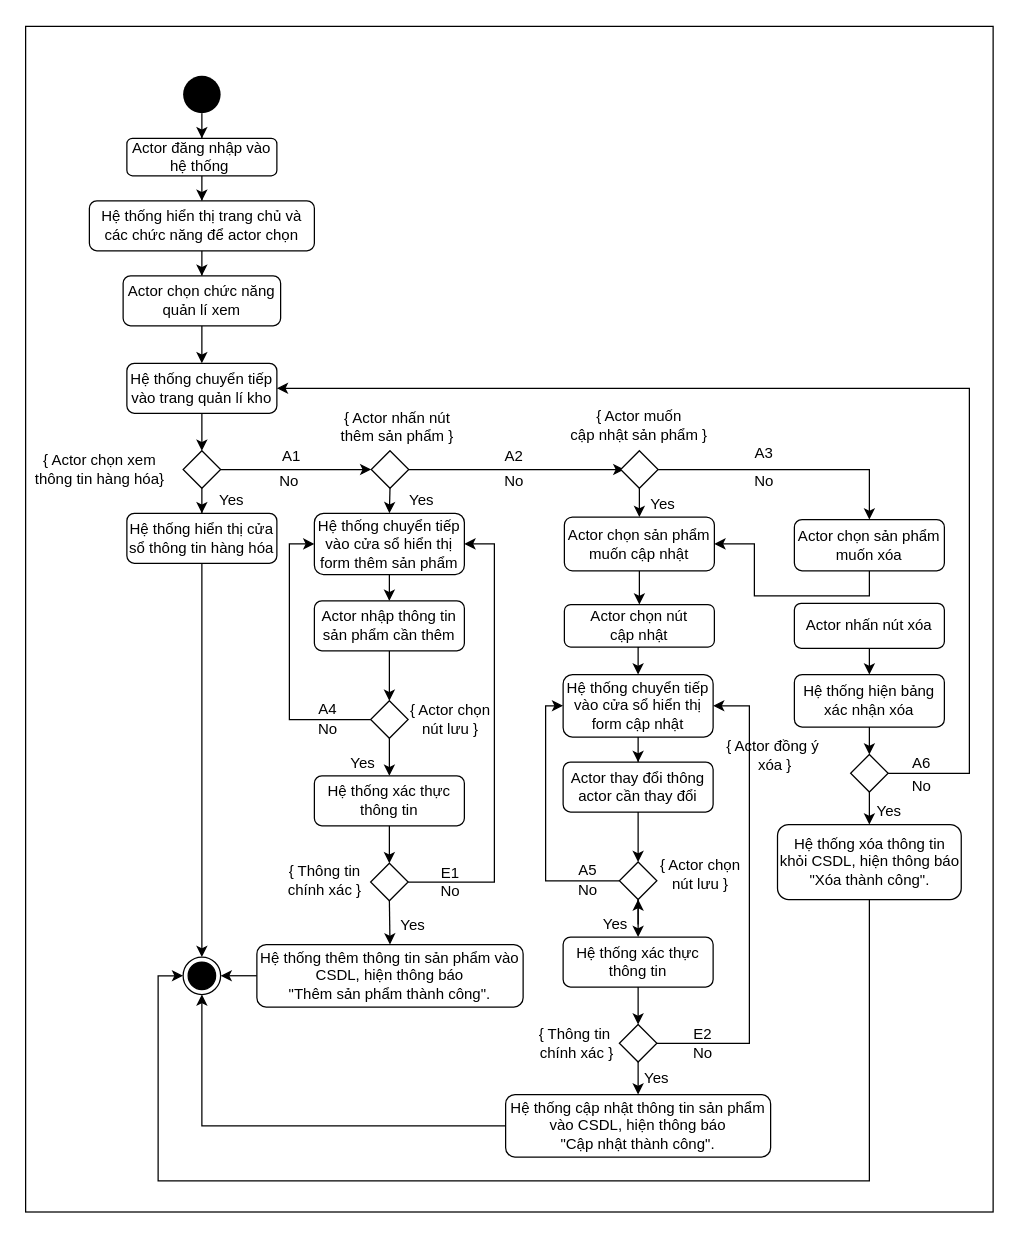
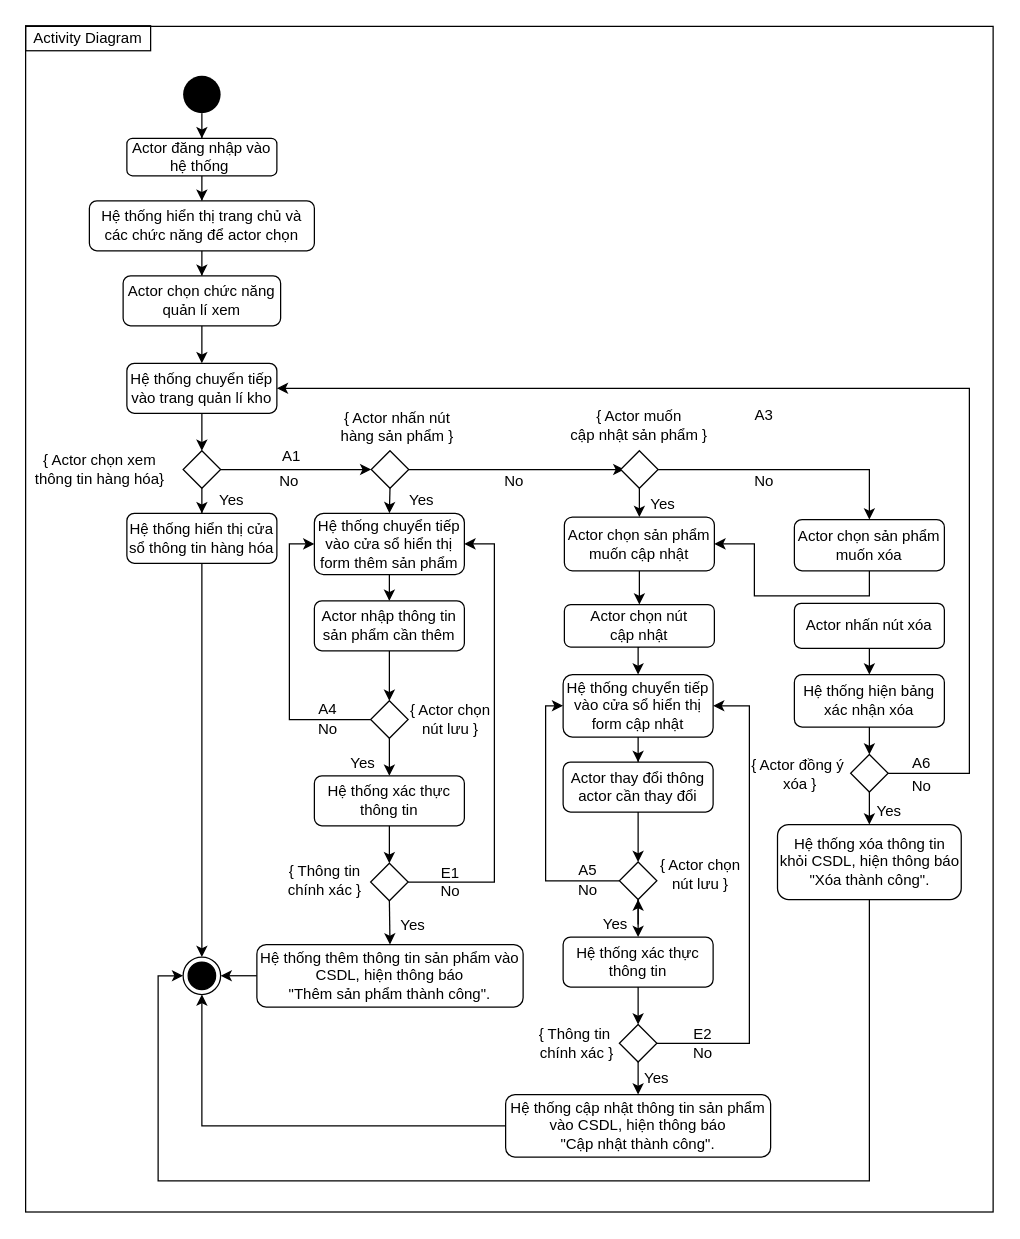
node "Activity Diagram": added
node "{ Actor nhấn nút thêm sản phẩm }": label "{ Actor nhấn nút thêm sản phẩm }" -> "{ Actor nhấn nút hàng sản phẩm }"
node "A3": moved (764, 453) -> (764, 416)
node "A2": removed
node "{ Actor đồng ý xóa }": moved (773, 756) -> (798, 774)
